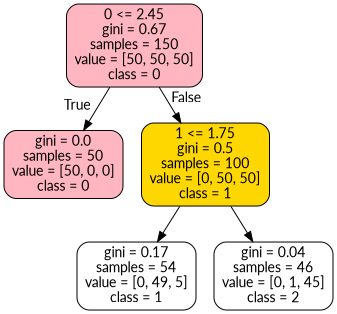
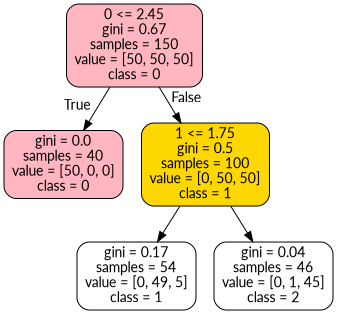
node "gini = 0.0 samples = 50 value = [50, 0, 0] class = 0": label "gini = 0.0 samples = 50 value = [50, 0, 0] class = 0" -> "gini = 0.0 samples = 40 value = [50, 0, 0] class = 0"
